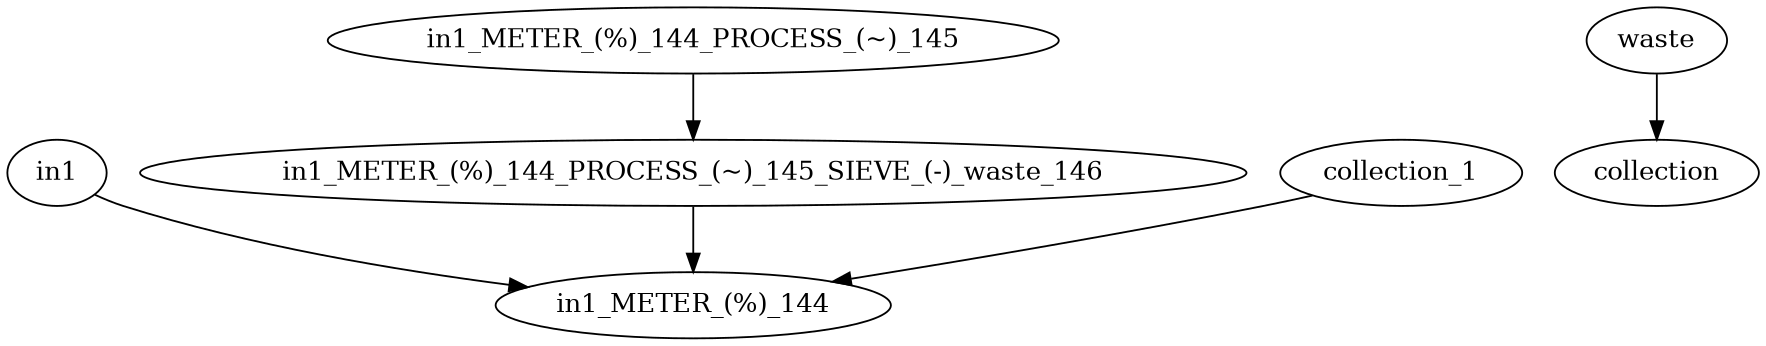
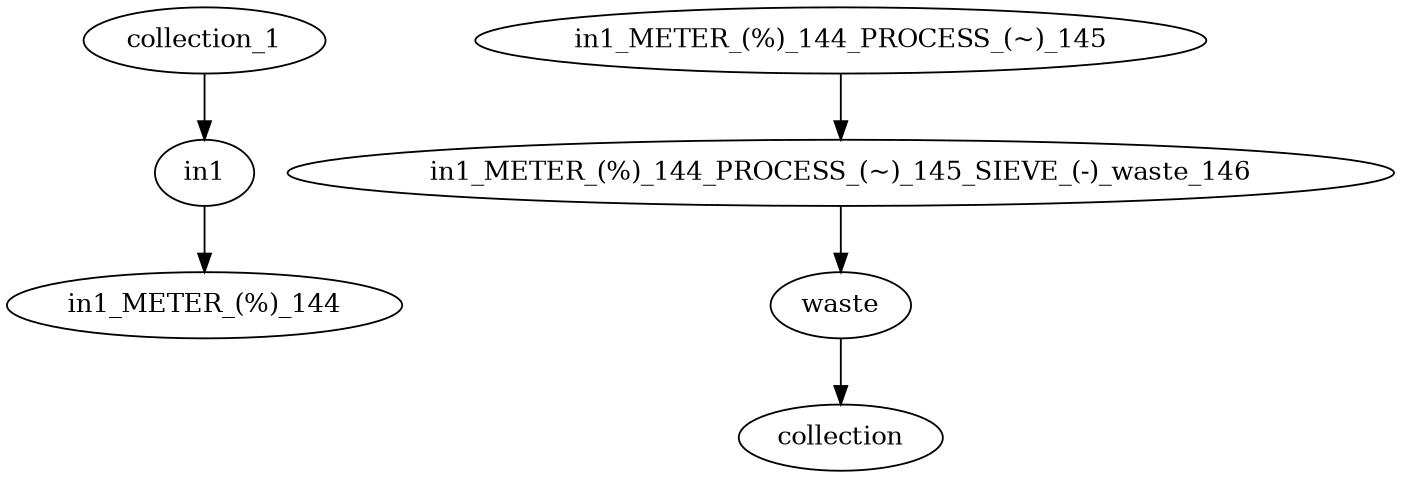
edge "in1_METER_(%)_144_PROCESS_(~)_145_SIEVE_(-)_waste_146" -> "in1_METER_(%)_144": now "in1_METER_(%)_144_PROCESS_(~)_145_SIEVE_(-)_waste_146" -> "waste"
edge "collection_1" -> "in1_METER_(%)_144": now "collection_1" -> "in1"
